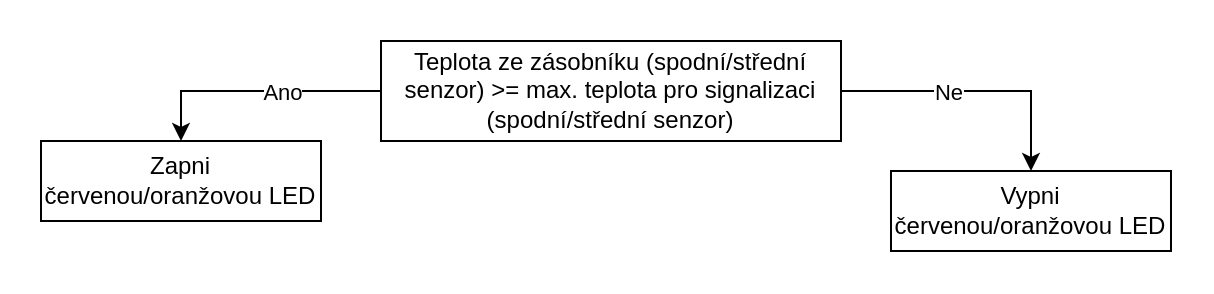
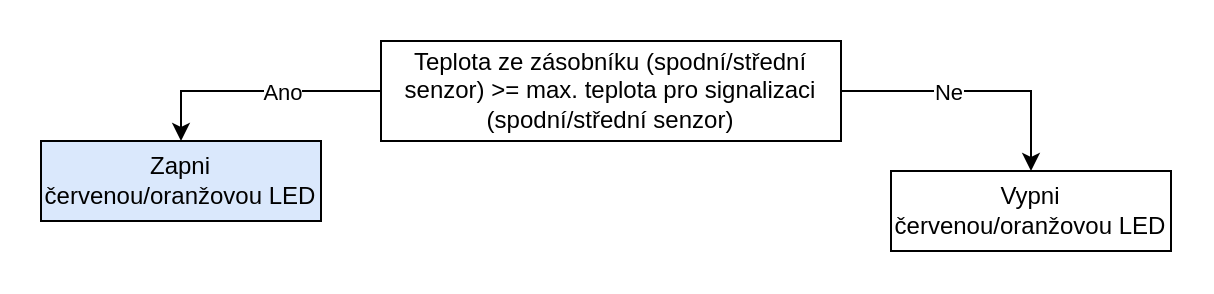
node "Zapni červenou/oranžovou LED": fillcolor #ffffff -> #dae8fc
